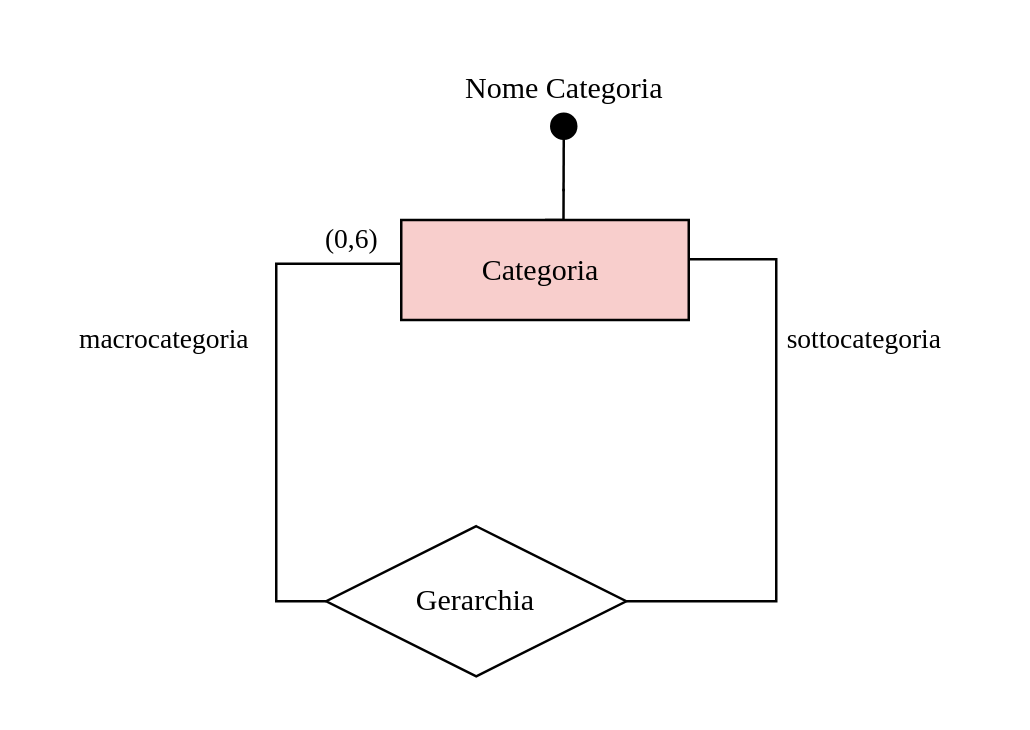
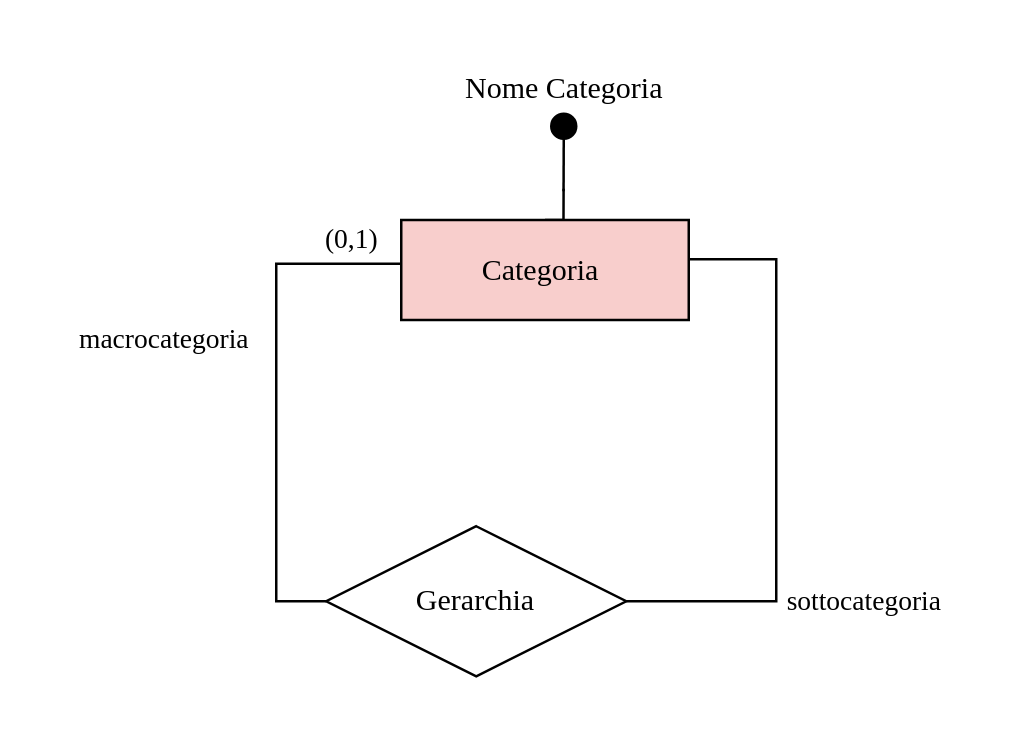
node "(0,6)": label "(0,6)" -> "(0,1)"
node "sottocategoria": moved (864, 339) -> (864, 601)
